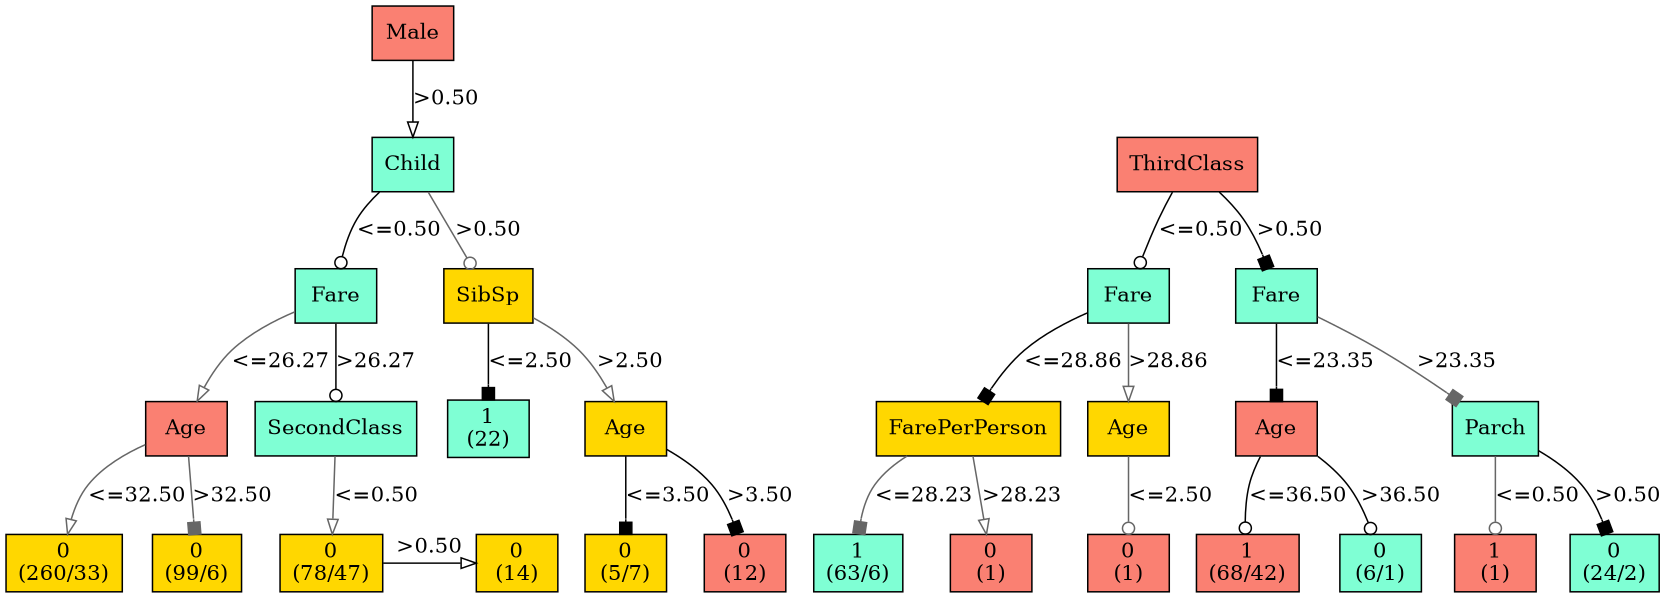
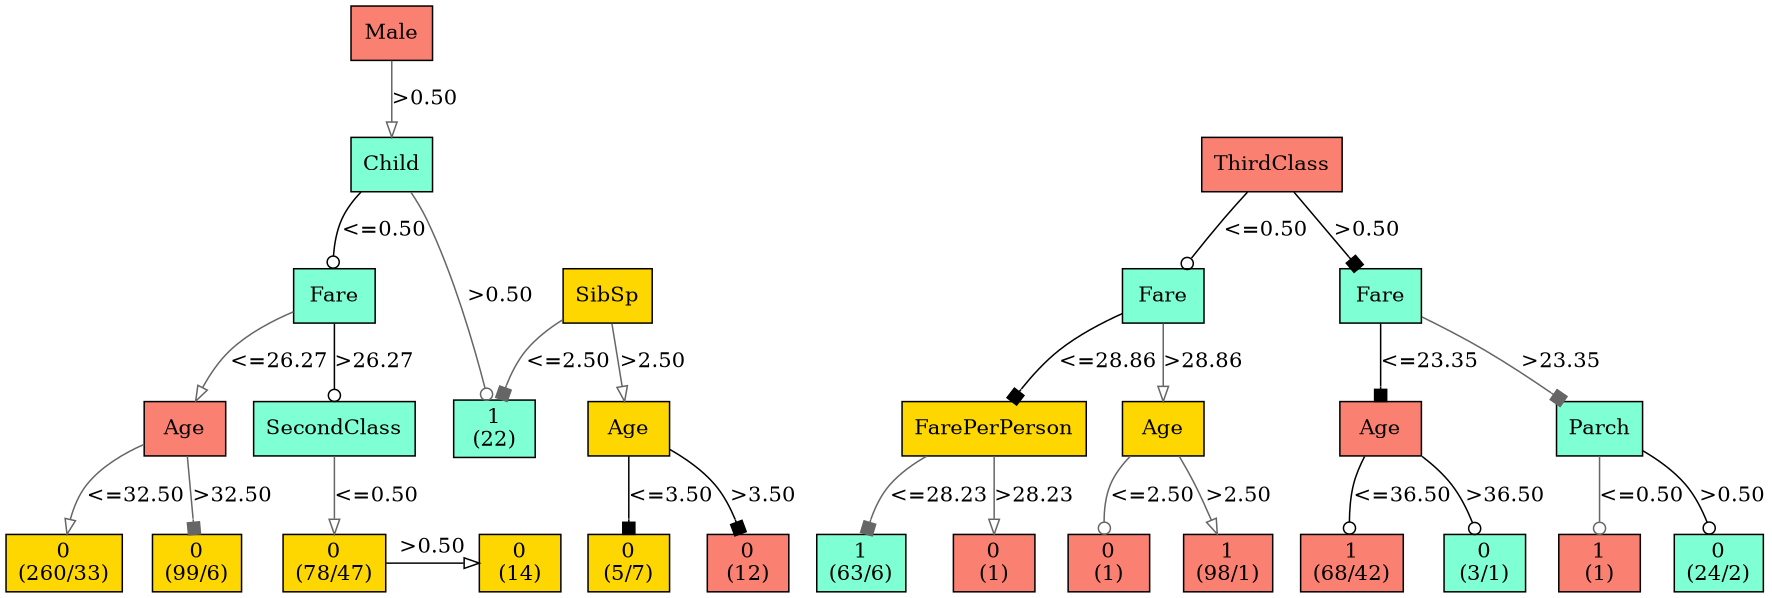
edge "Male" -> "Child": color black -> gray40
edge "Child" -> "SibSp": now "Child" -> "1 (22)"
edge "SibSp" -> "1 (22)": color black -> gray40
edge "Parch" -> "0 (24/2)": arrowhead box -> odot
node "1 (98/1)": added
node "0 (6/1)": label "0 (6/1)" -> "0 (3/1)"
